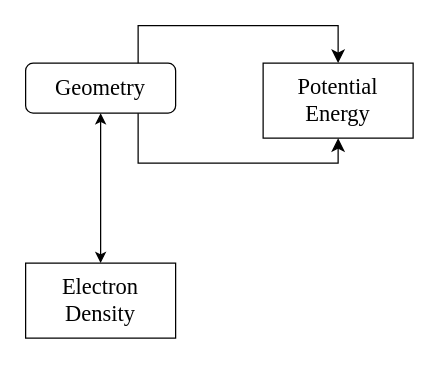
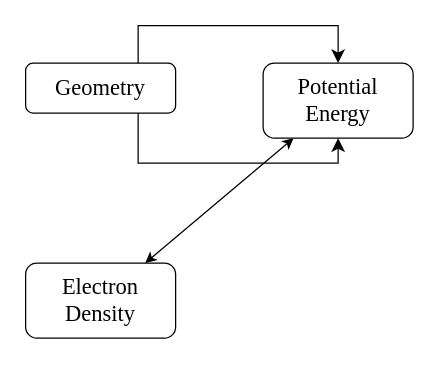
node "Potential Energy": shape rectangle -> rounded rectangle
edge "Geometry" -- "Electron Density": now "Potential Energy" -- "Electron Density"
node "Electron Density": shape rectangle -> rounded rectangle
